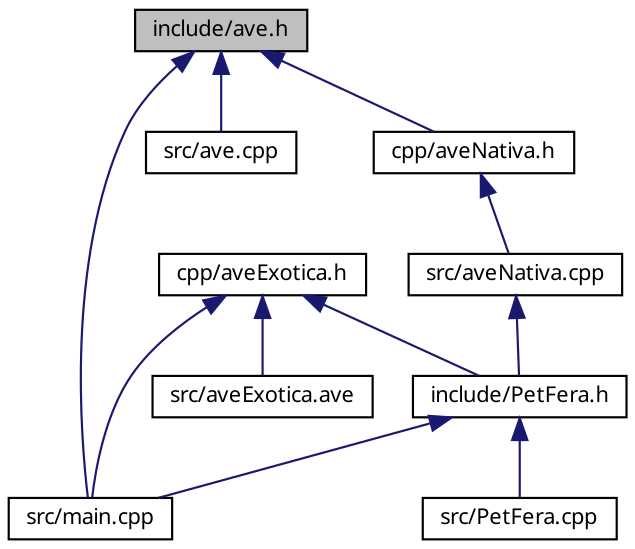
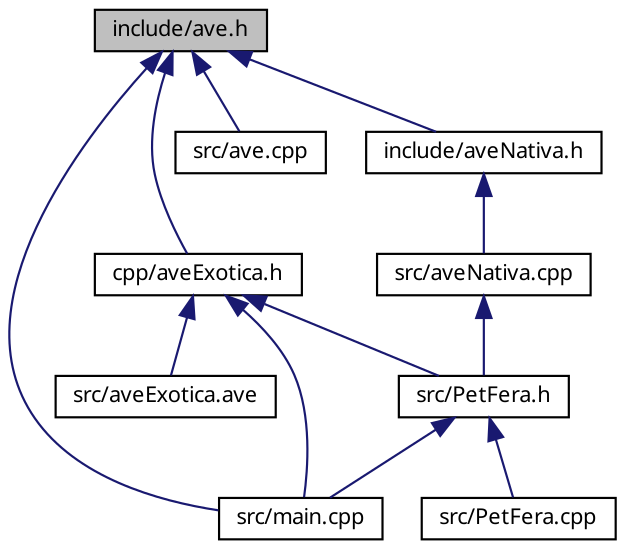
node "cpp/aveNativa.h": label "cpp/aveNativa.h" -> "include/aveNativa.h"
edge "cpp/aveExotica.h" -> "include/ave.h": added
node "include/PetFera.h": label "include/PetFera.h" -> "src/PetFera.h"
